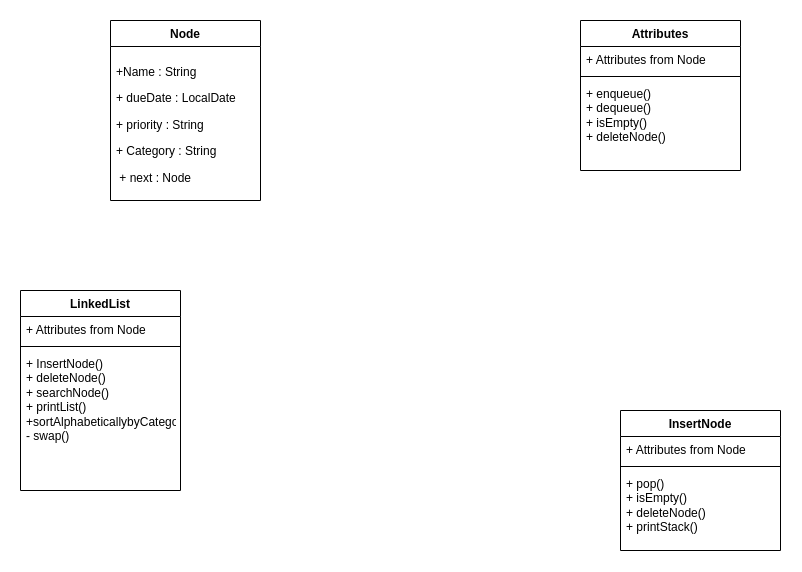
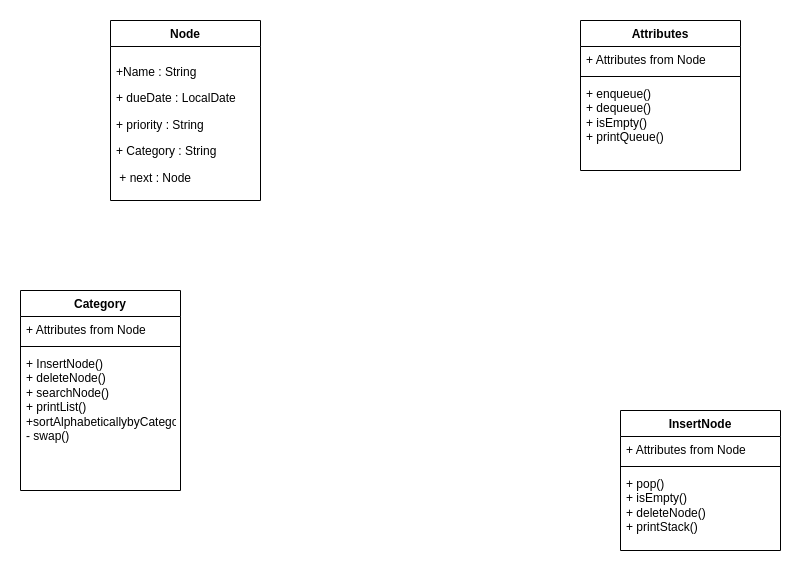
node "+ enqueue() + dequeue() + isEmpty() + deleteNode()": label "+ enqueue() + dequeue() + isEmpty() + deleteNode()" -> "+ enqueue() + dequeue() + isEmpty() + printQueue()"
node "LinkedList": label "LinkedList" -> "Category"
